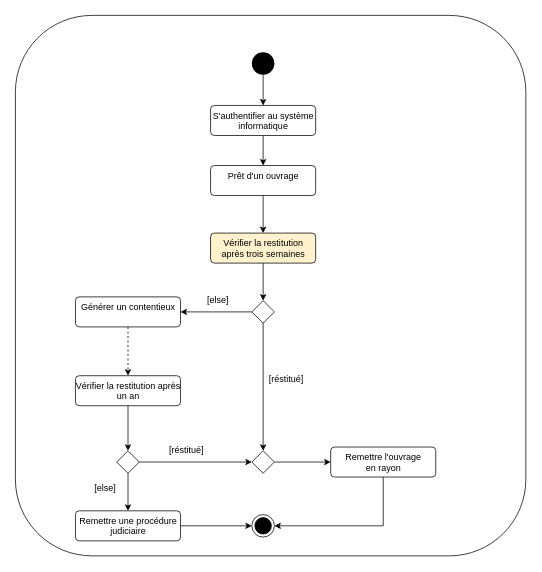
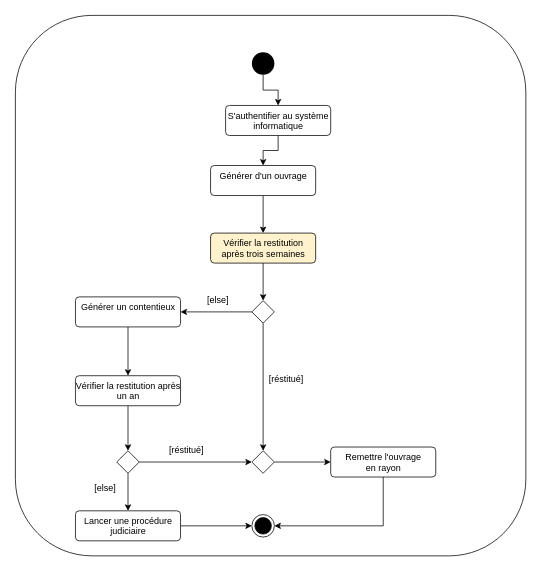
node "S'authentifier au système informatique": moved (263, 120) -> (278, 120)
node "Prêt d'un ouvrage": label "Prêt d'un ouvrage" -> "Générer d'un ouvrage"
edge "Générer un contentieux" -> "Vérifier la restitution après un an": style dashed -> solid
node "Remettre une procédure judiciaire": label "Remettre une procédure judiciaire" -> "Lancer une procédure judiciaire"
